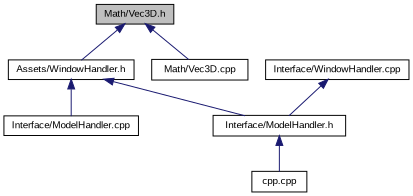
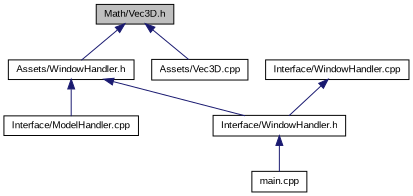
node "Math/Vec3D.cpp": label "Math/Vec3D.cpp" -> "Assets/Vec3D.cpp"
node "Interface/ModelHandler.h": label "Interface/ModelHandler.h" -> "Interface/WindowHandler.h"
node "cpp.cpp": label "cpp.cpp" -> "main.cpp"
